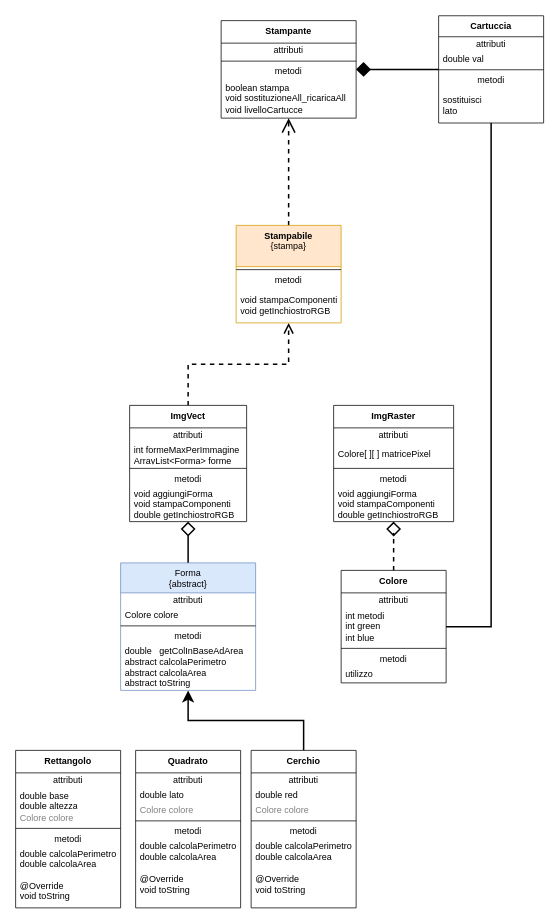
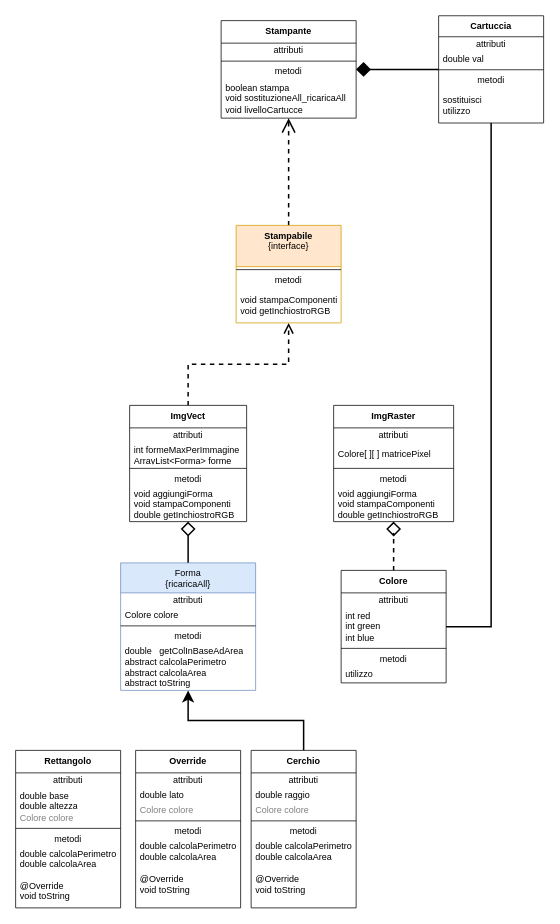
node "sostituisci lato": label "sostituisci lato" -> "sostituisci utilizzo"
node "Stampabile {stampa}": label "Stampabile {stampa}" -> "Stampabile {interface}"
node "Forma {abstract}": label "Forma {abstract}" -> "Forma {ricaricaAll}"
node "int metodi int green int blue": label "int metodi int green int blue" -> "int red int green int blue"
node "Quadrato": label "Quadrato" -> "Override"
node "double red": label "double red" -> "double raggio"
